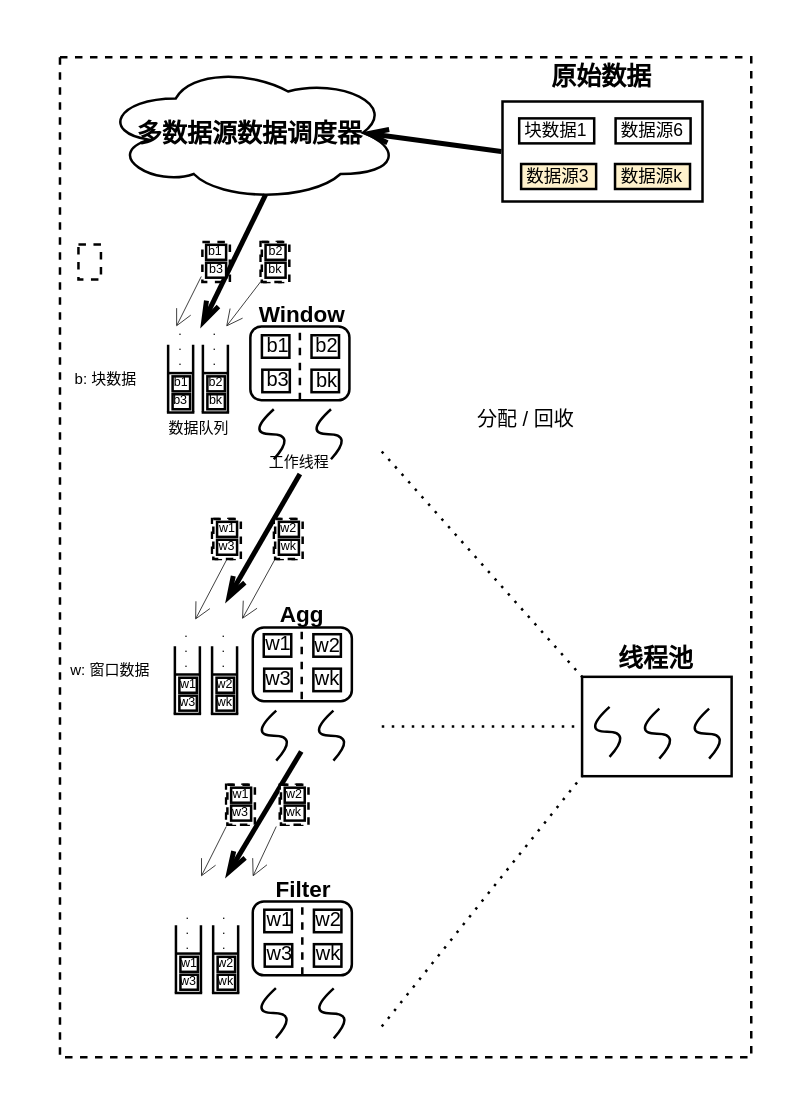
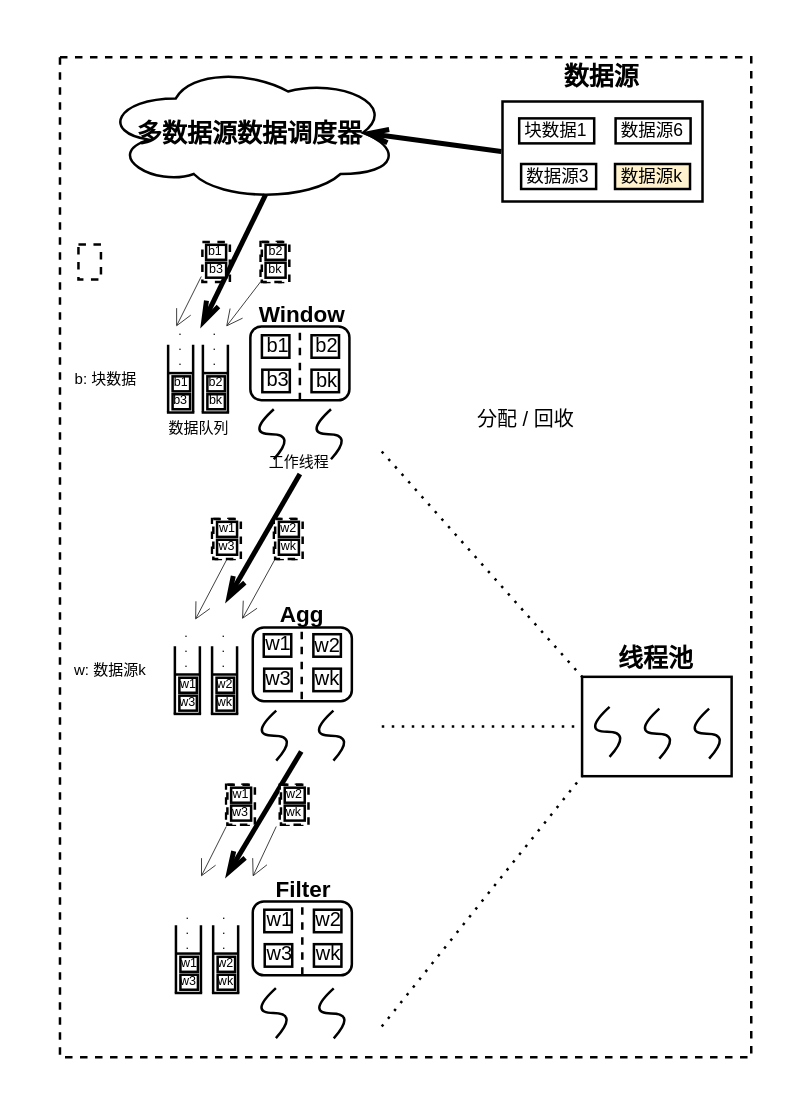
node "原始数据": label "原始数据" -> "数据源"
node "数据源3": fillcolor #fff2cc -> #ffffff
node "w: 窗口数据": label "w: 窗口数据" -> "w: 数据源k"
